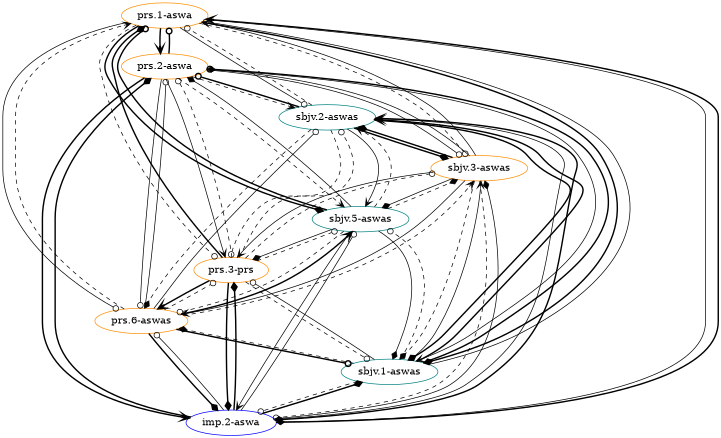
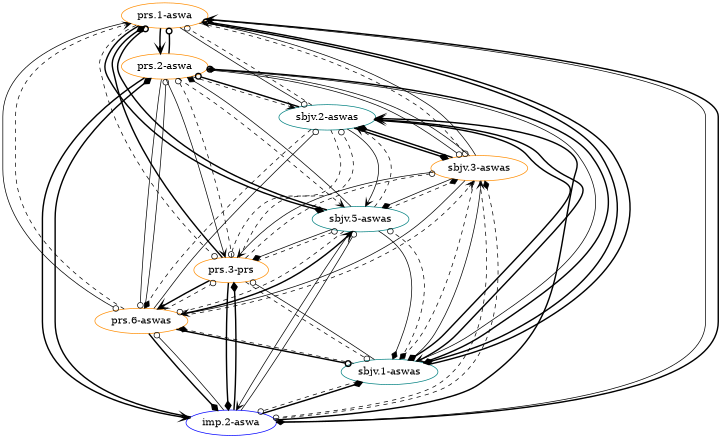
edge "sbjv.1-aswas" -> "prs.1-aswa": style solid -> bold
edge "sbjv.2-aswas" -> "imp.2-aswa": removed
edge "imp.2-aswa" -> "sbjv.3-aswas": style solid -> dashed
